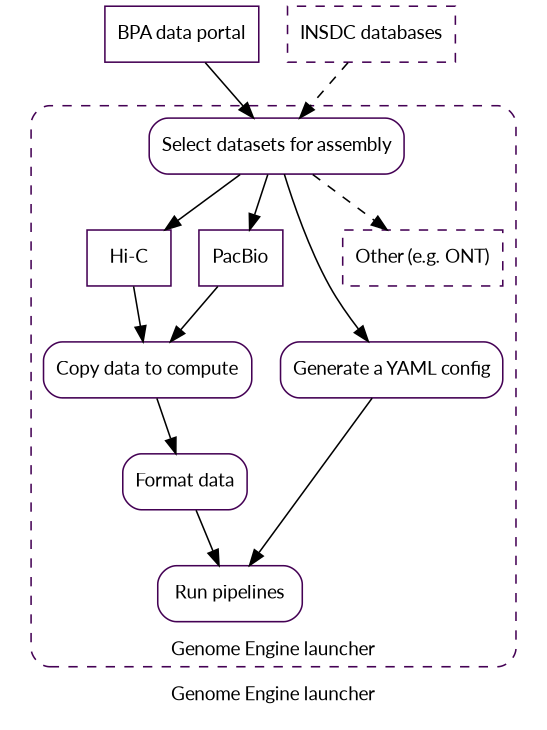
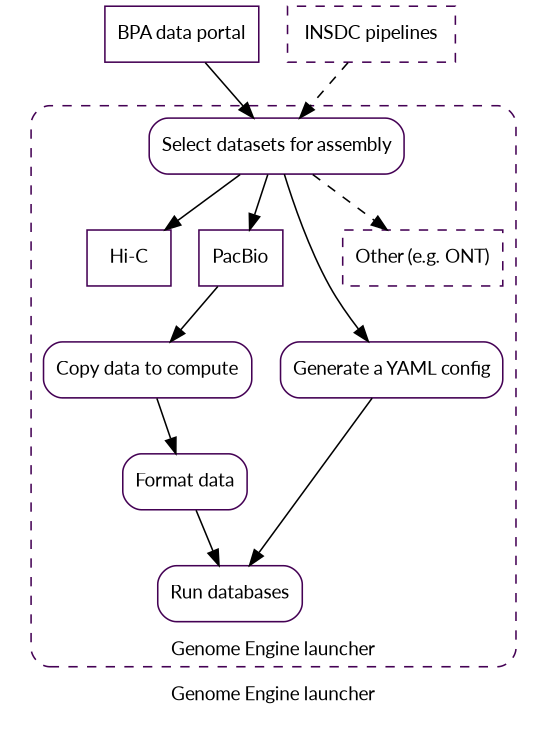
node "INSDC databases": label "INSDC databases" -> "INSDC pipelines"
edge "Hi-C" -> "Copy data to compute": removed
node "Run pipelines": label "Run pipelines" -> "Run databases"
